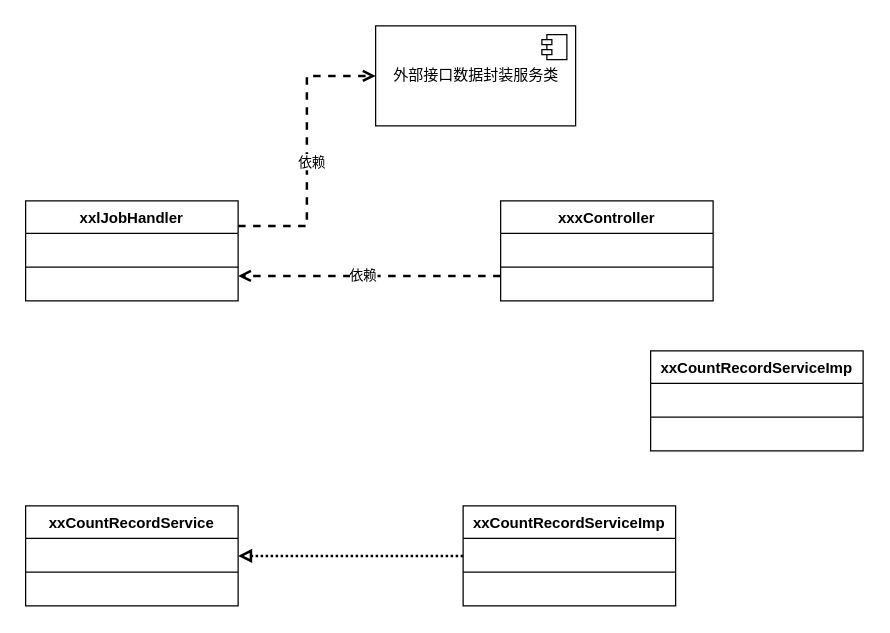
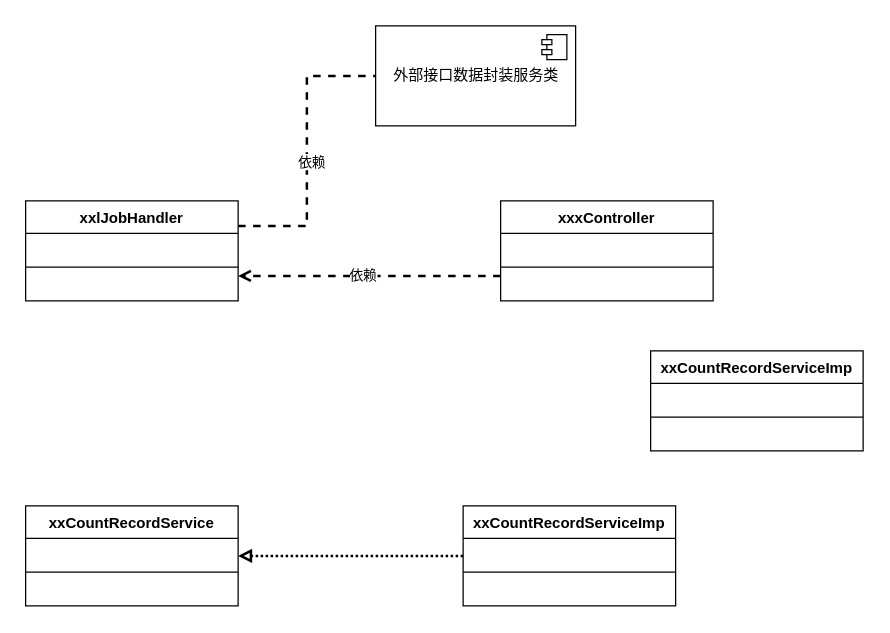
edge "xxlJobHandler" -> "外部接口数据封装服务类": arrowhead open -> none
